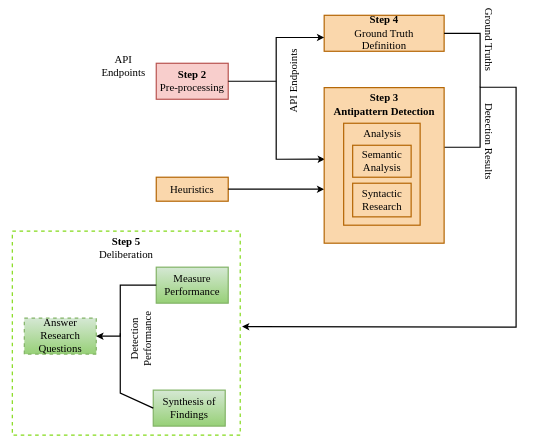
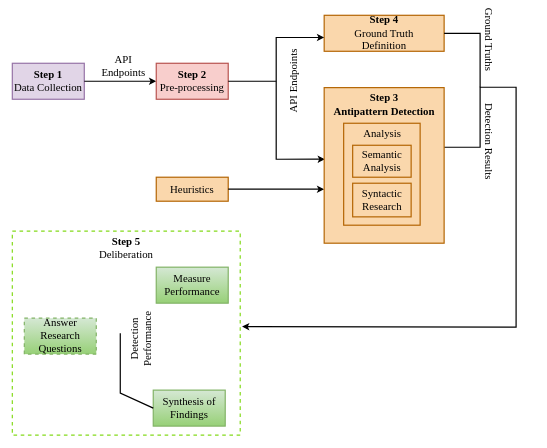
node "Step 1 Data Collection": added
edge "Step 1 Data Collection" -> "Step 2 Pre-processing": added
edge "Measure Performance" -> "Answer Research Questions": removed
